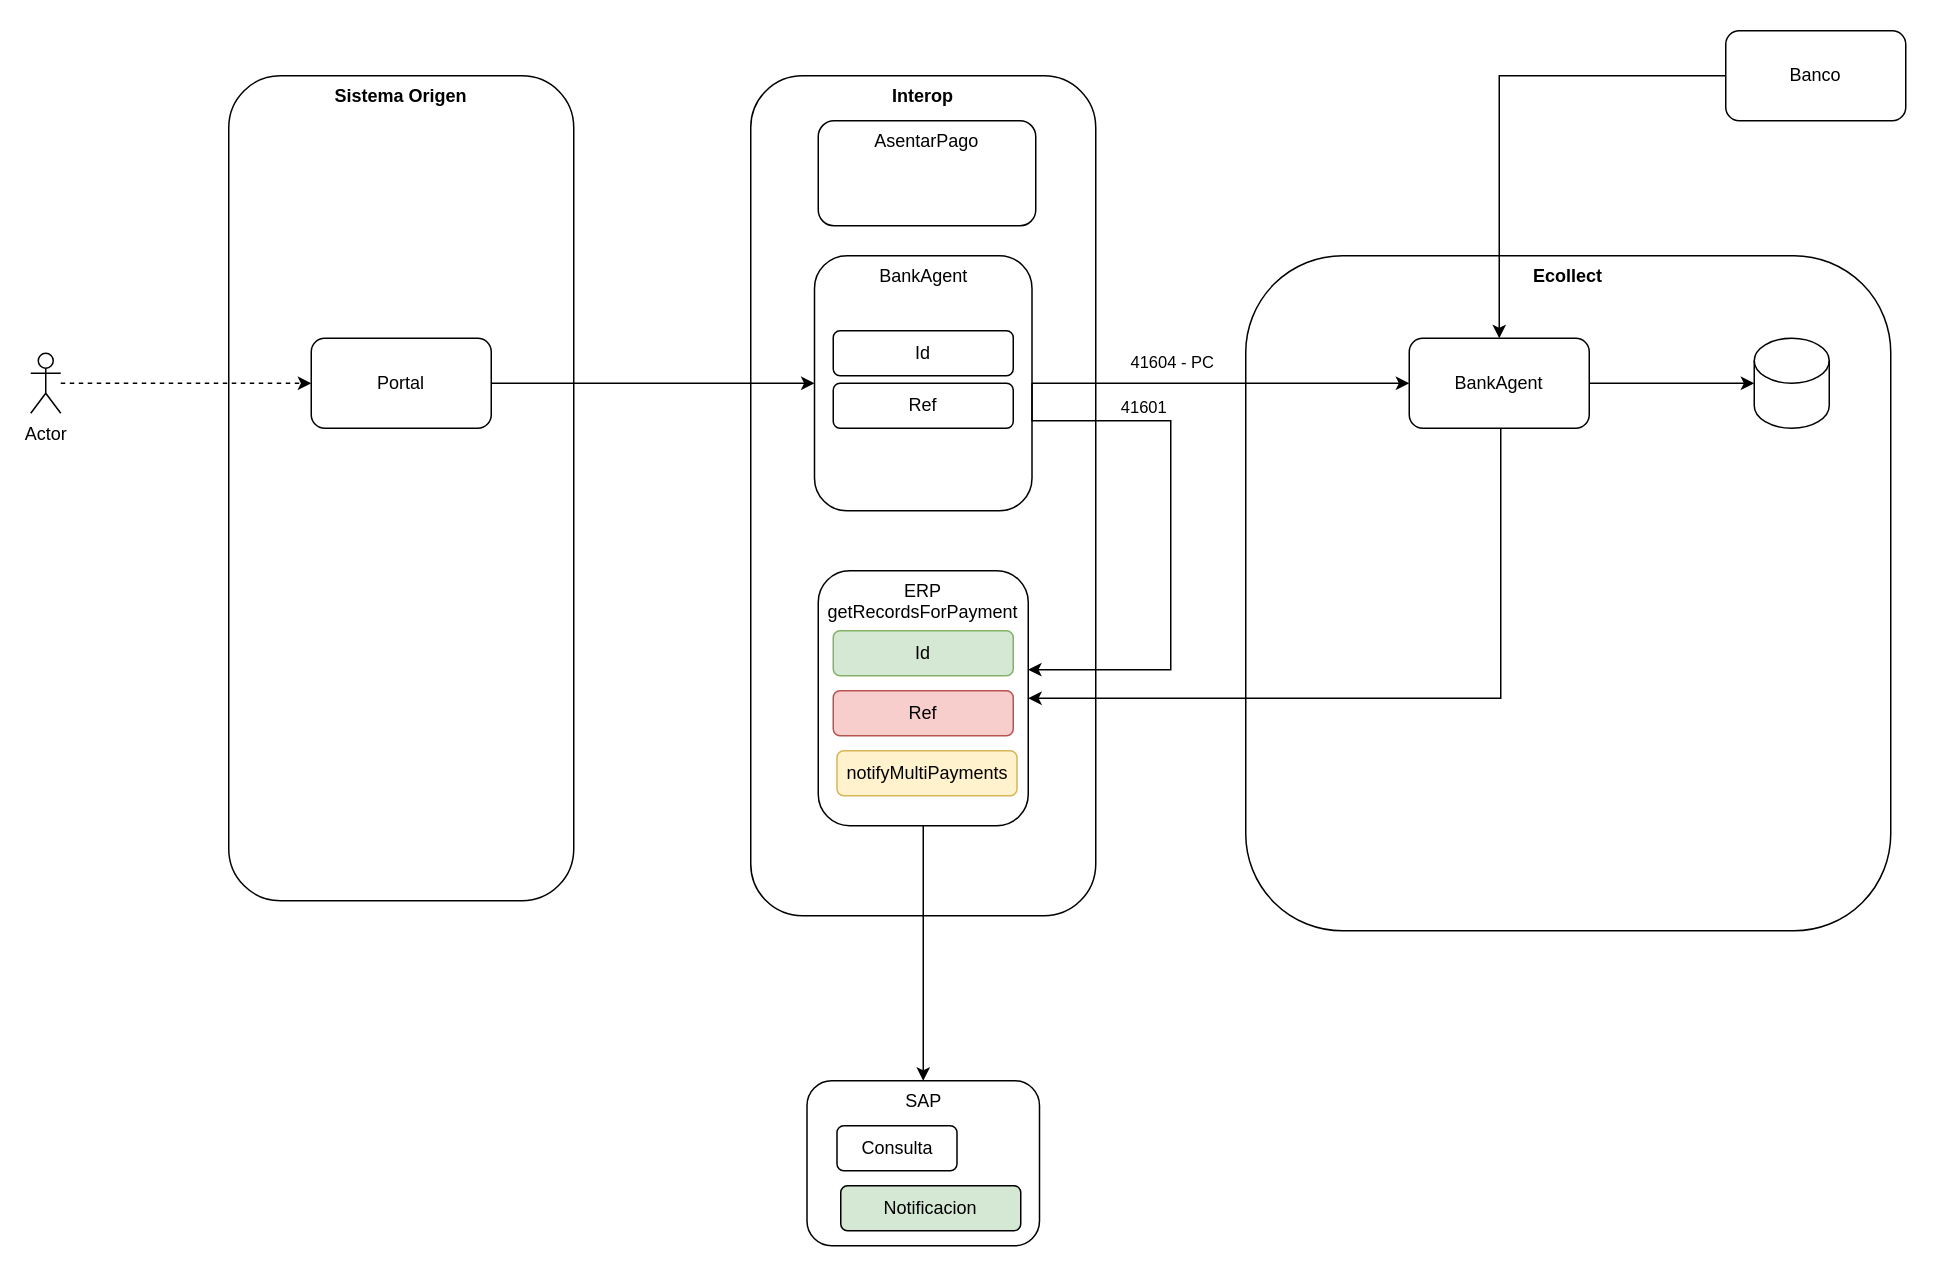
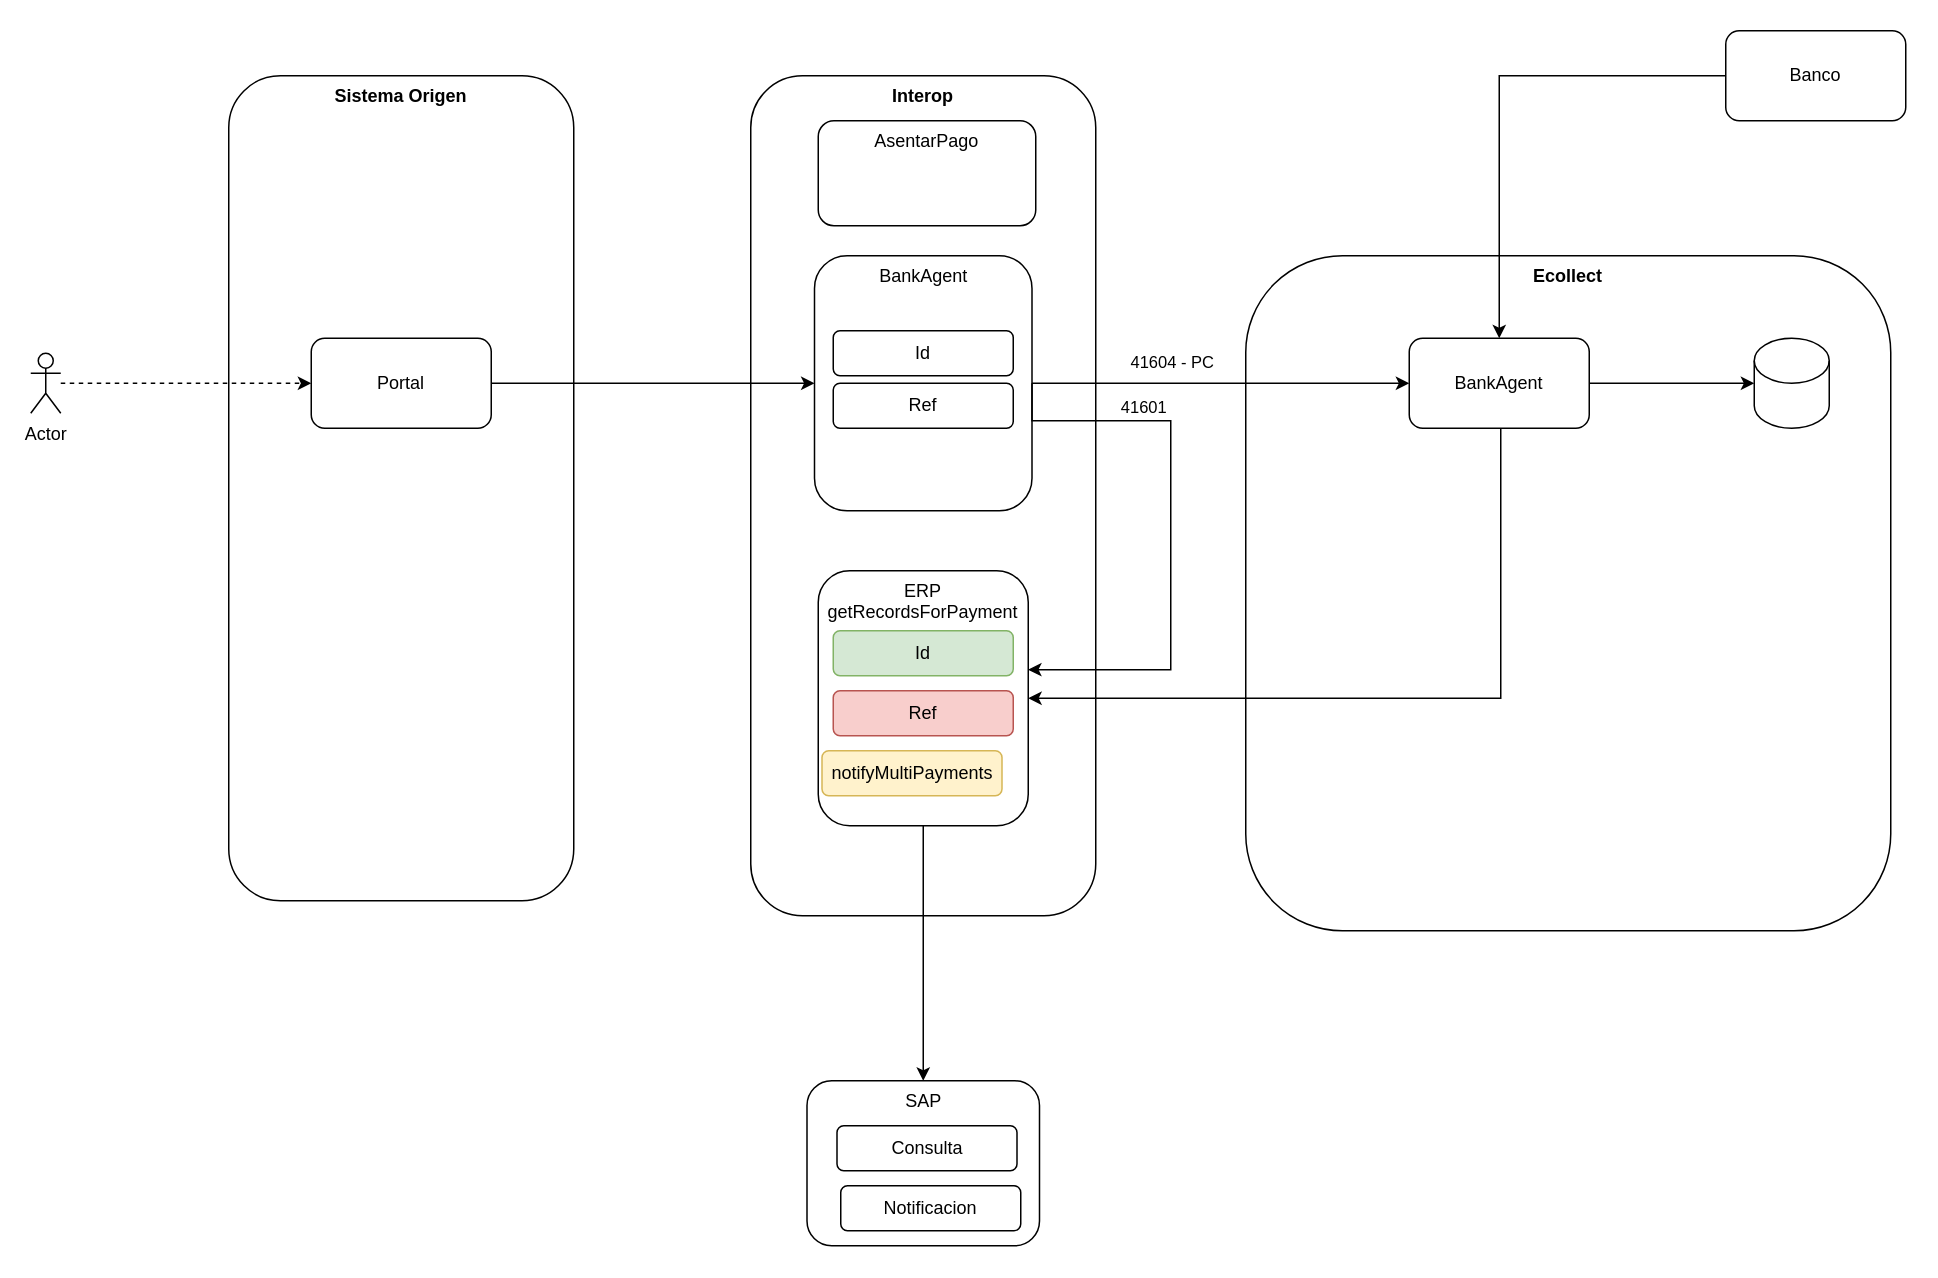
node "notifyMultiPayments": moved (927, 773) -> (912, 773)
node "Consulta": size 120x45 -> 180x45
node "Notificacion": fillcolor #d5e8d4 -> #ffffff
